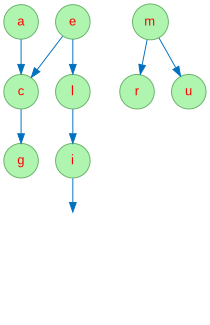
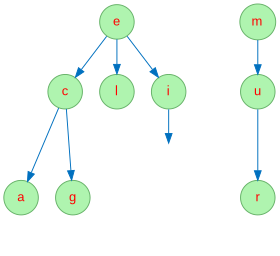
edge "a" -> "c": reversed
edge "m" -> "r": now "u" -> "r"
edge "l" -> "i": now "e" -> "i"
